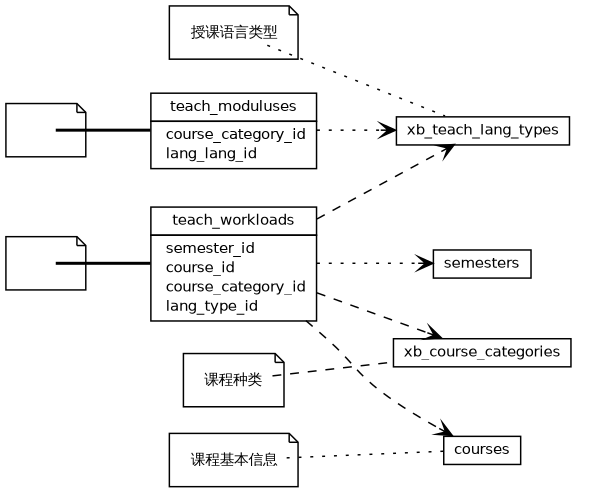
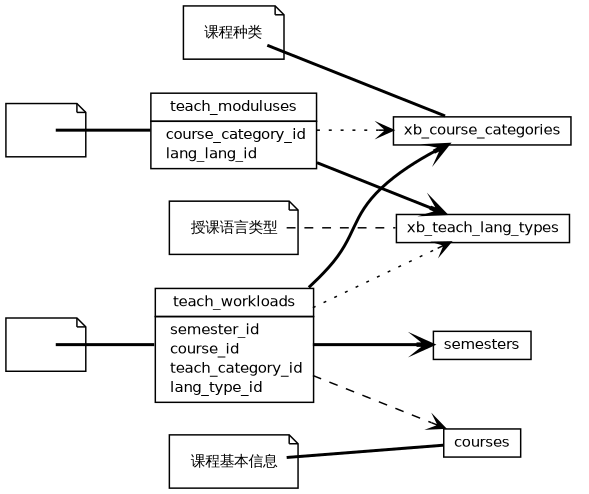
edge "授课语言类型" -- "xb_teach_lang_types": style dotted -> dashed
edge "teach_moduluses" -> "xb_course_categories": added
edge "teach_moduluses" -> "xb_teach_lang_types": style dotted -> bold
edge "teach_workloads" -> "xb_teach_lang_types": style dashed -> dotted
edge "teach_workloads" -> "semesters": style dotted -> bold
node "teach_workloads": text "course_category_id" -> "teach_category_id"
edge "teach_workloads" -> "xb_course_categories": style dashed -> bold
edge "xb_course_categories" -- "课程种类": style dashed -> bold
edge "courses" -- "课程基本信息": style dotted -> bold
